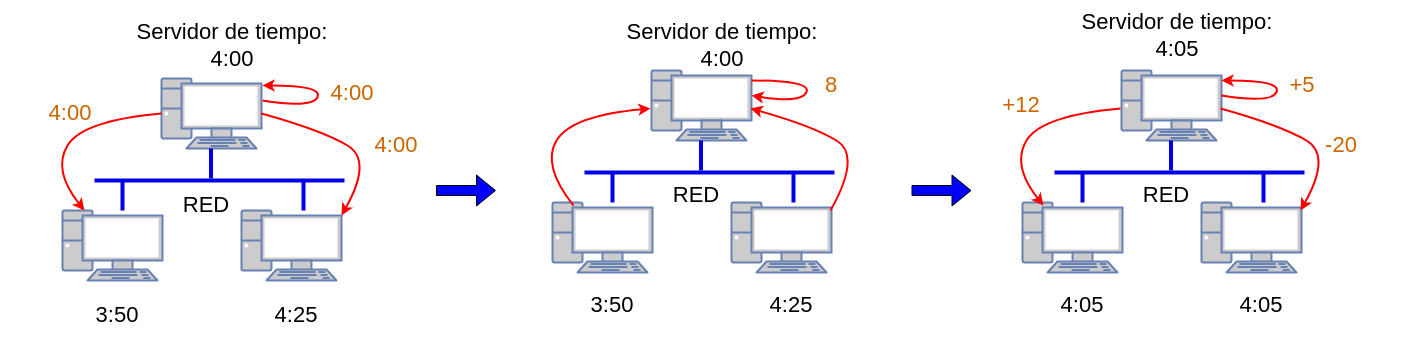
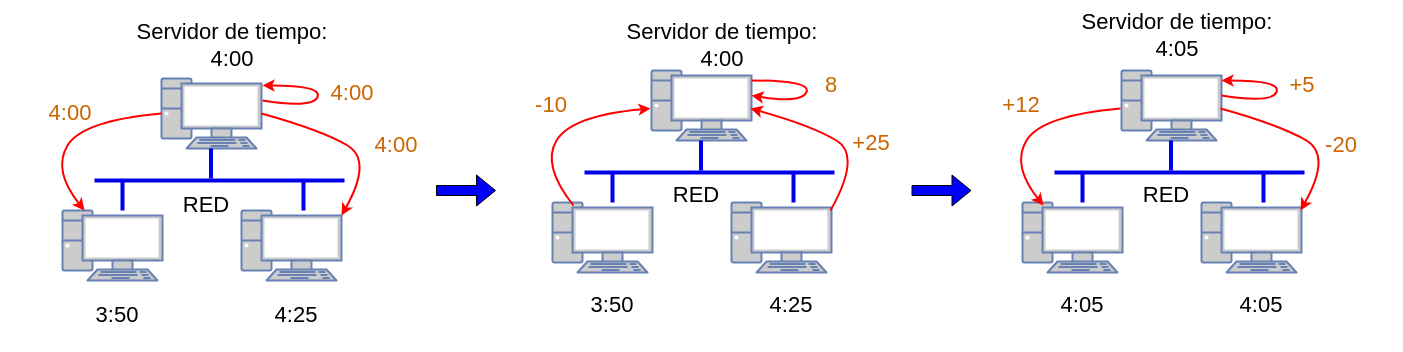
node "-10": added
node "+25": added
